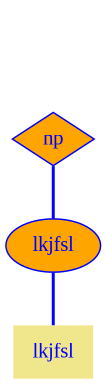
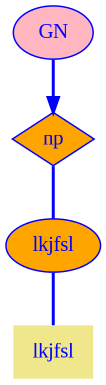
node "GN": added
